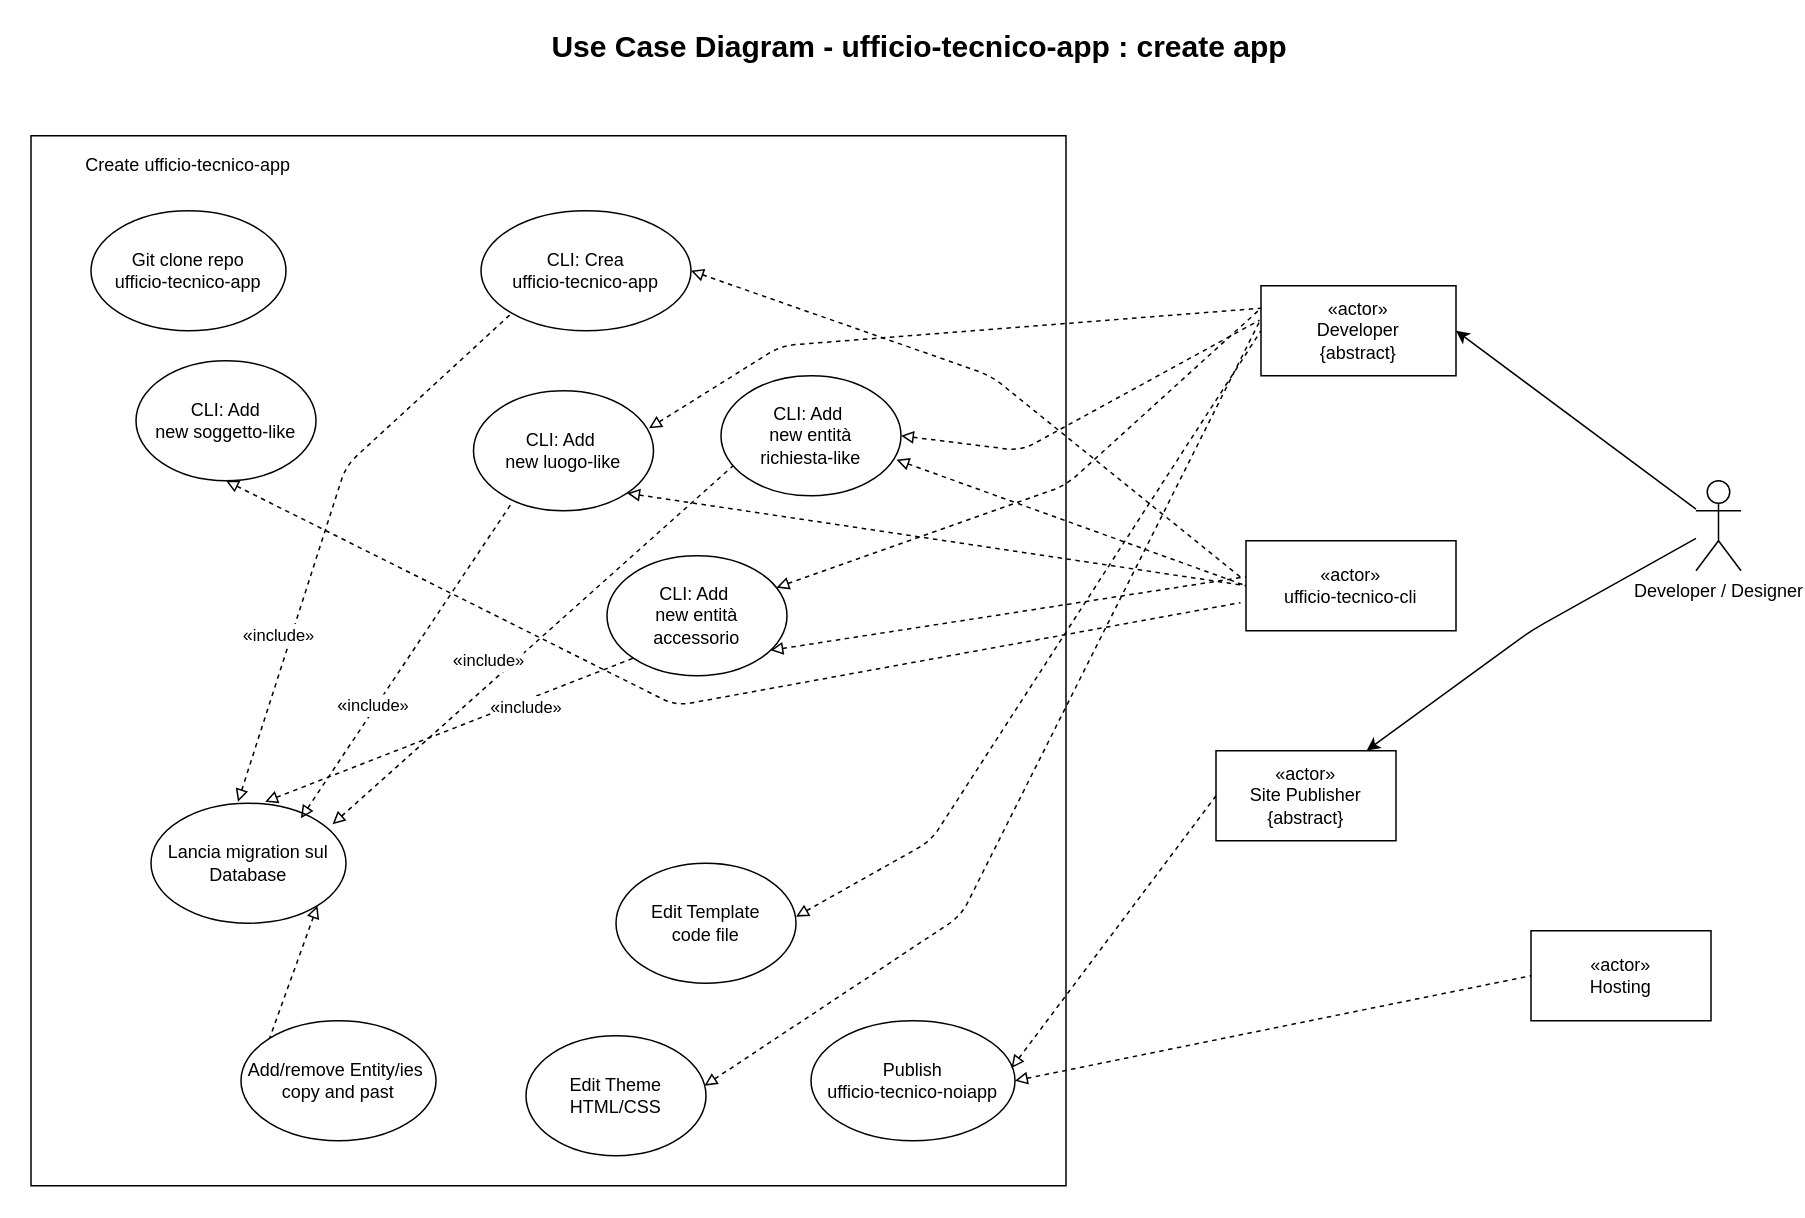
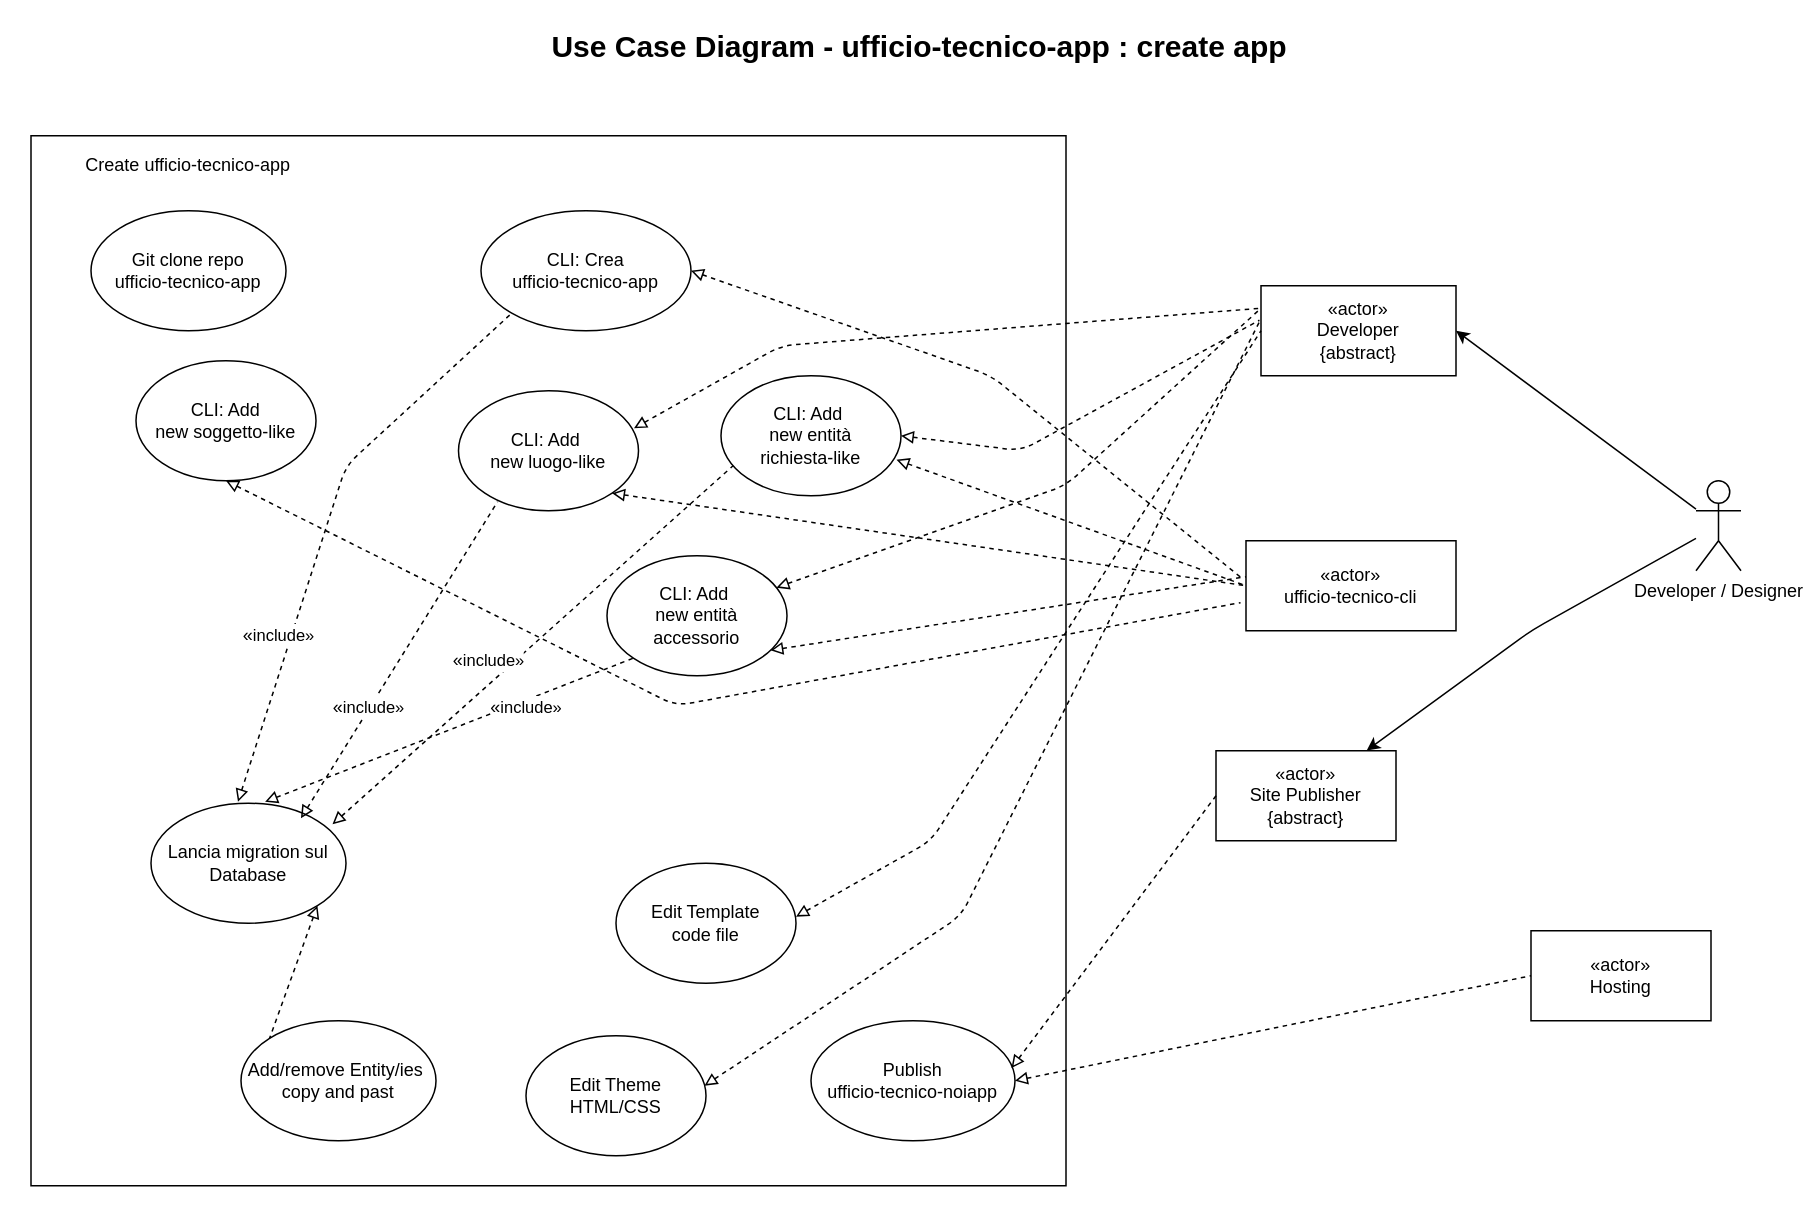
node "CLI: Add new luogo-like": moved (563, 451) -> (548, 451)
